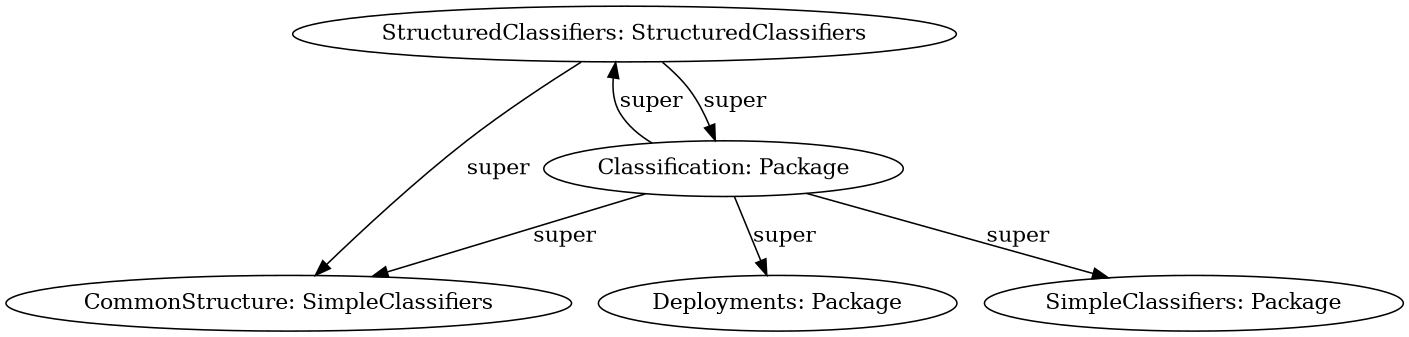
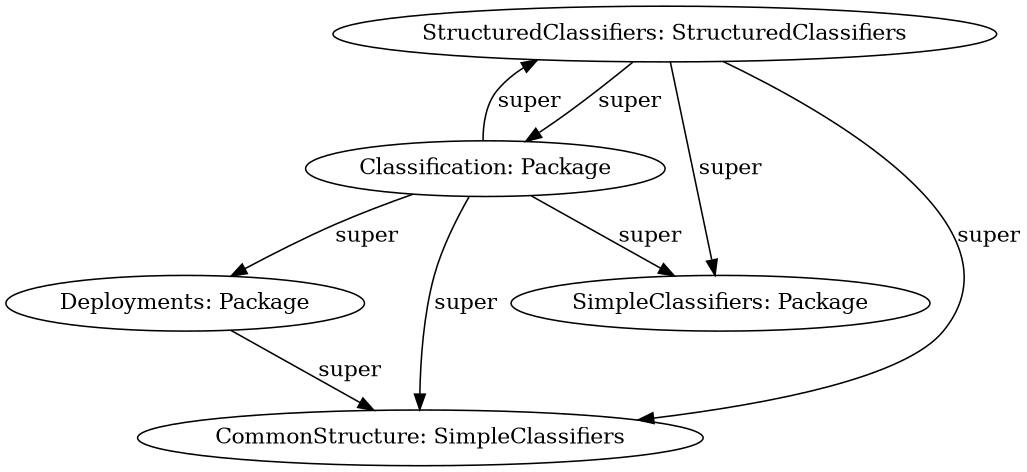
edge "StructuredClassifiers: StructuredClassifiers" -> "SimpleClassifiers: Package": added, label "super"
edge "Deployments: Package" -> "CommonStructure: SimpleClassifiers": added, label "super"
